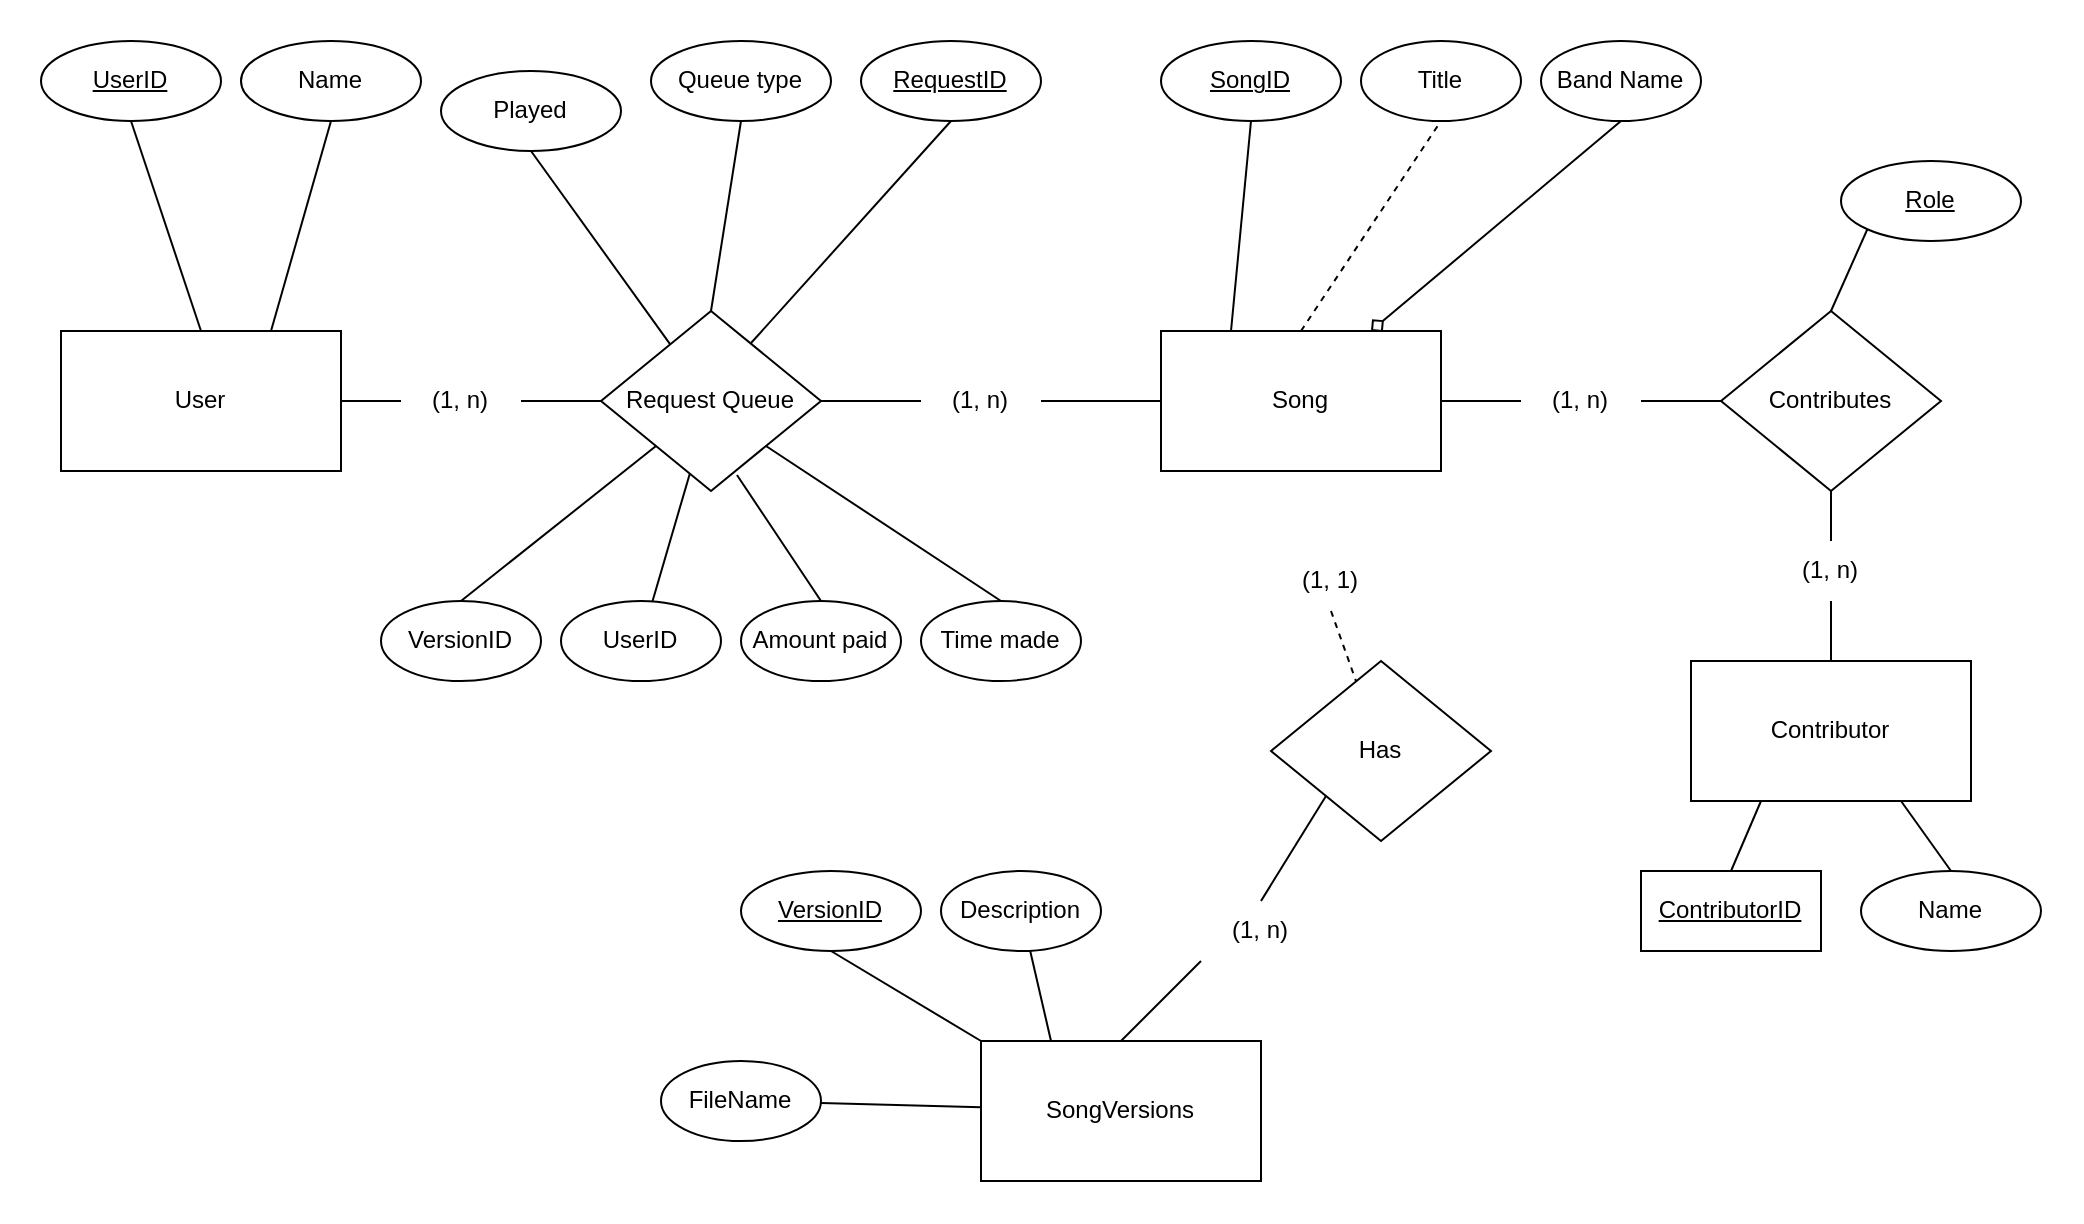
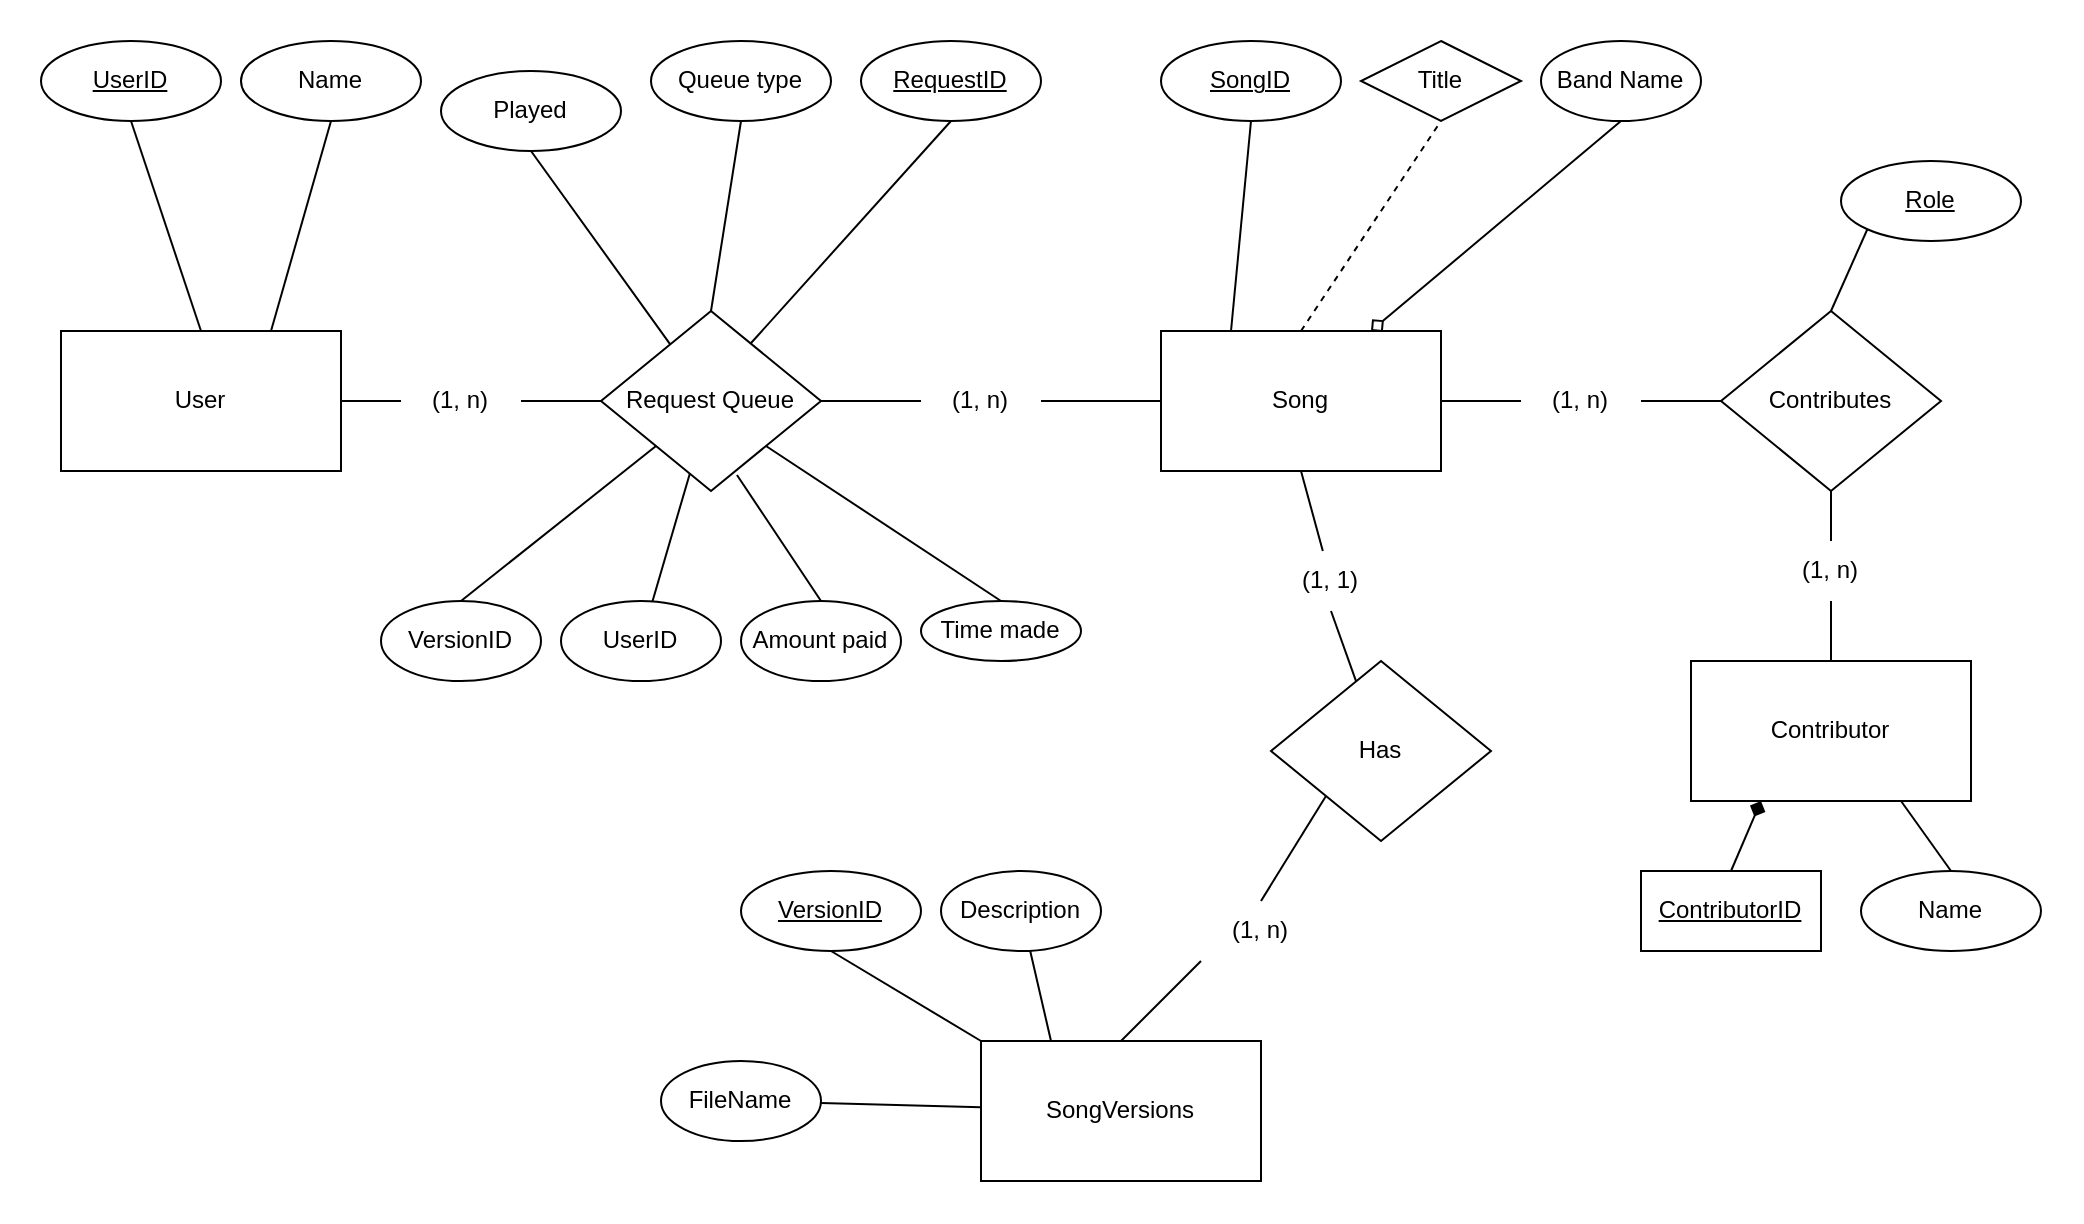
node "Title": shape ellipse -> diamond
edge "Song" -- "(1, 1)": added
node "Time made": size 160x80 -> 160x60
edge "(1, 1)" -- "Has": style dashed -> solid
edge "Contributor" -- "ContributorID": arrowhead none -> diamond
